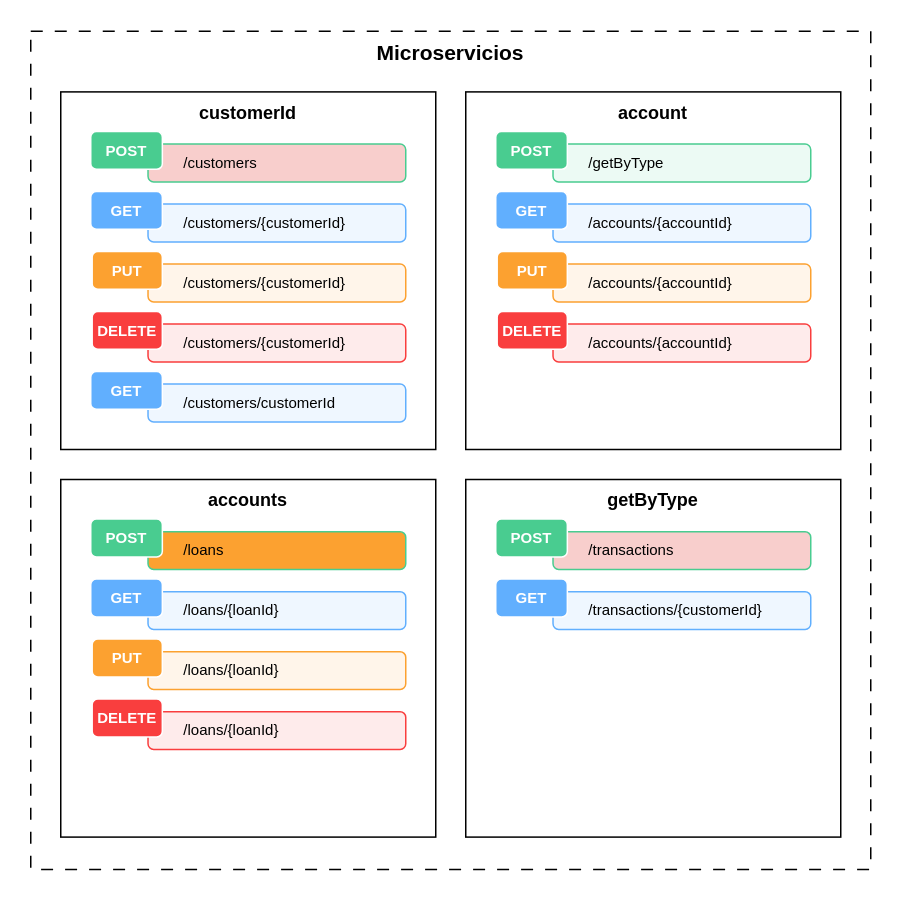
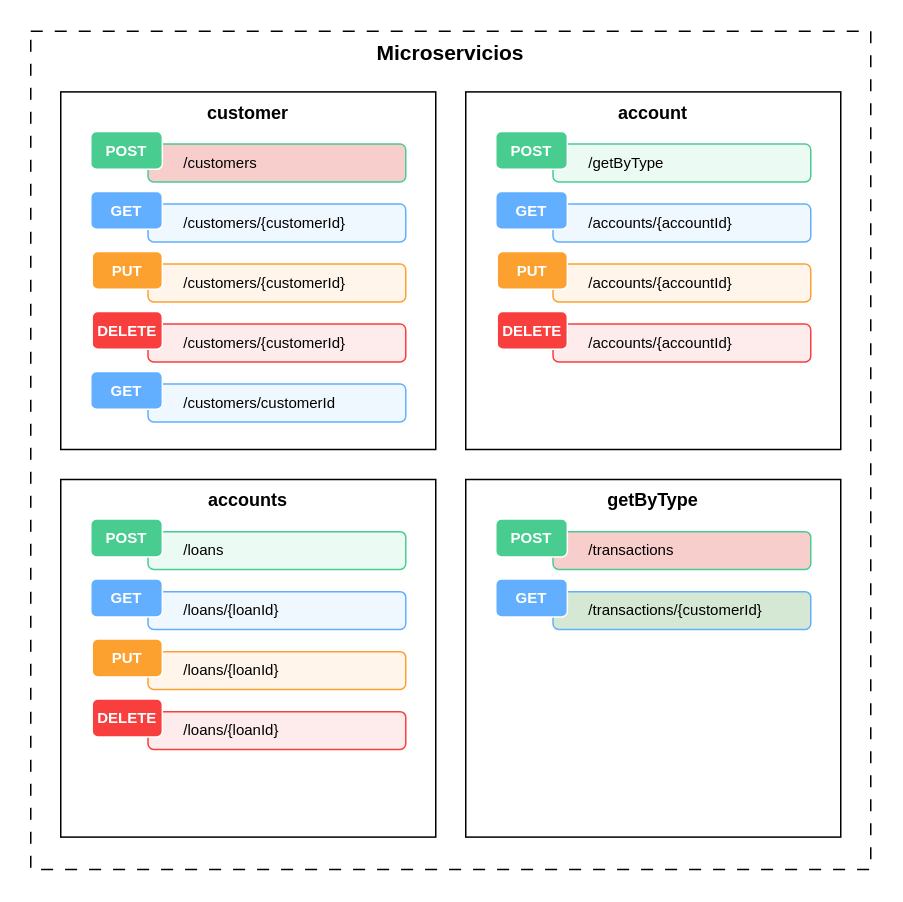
node "customerId": label "customerId" -> "customer"
node "/loans": fillcolor #fca130 -> #ecfaf4
node "/transactions/{customerId}": fillcolor #eff7ff -> #d5e8d4
